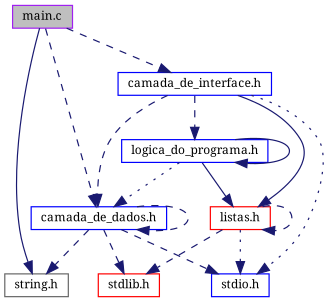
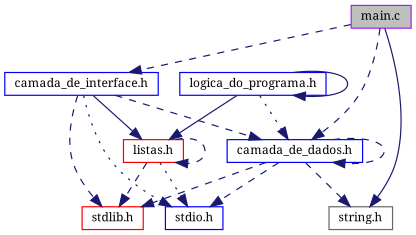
edge "camada_de_interface.h" -> "logica_do_programa.h": now "camada_de_interface.h" -> "stdlib.h"
